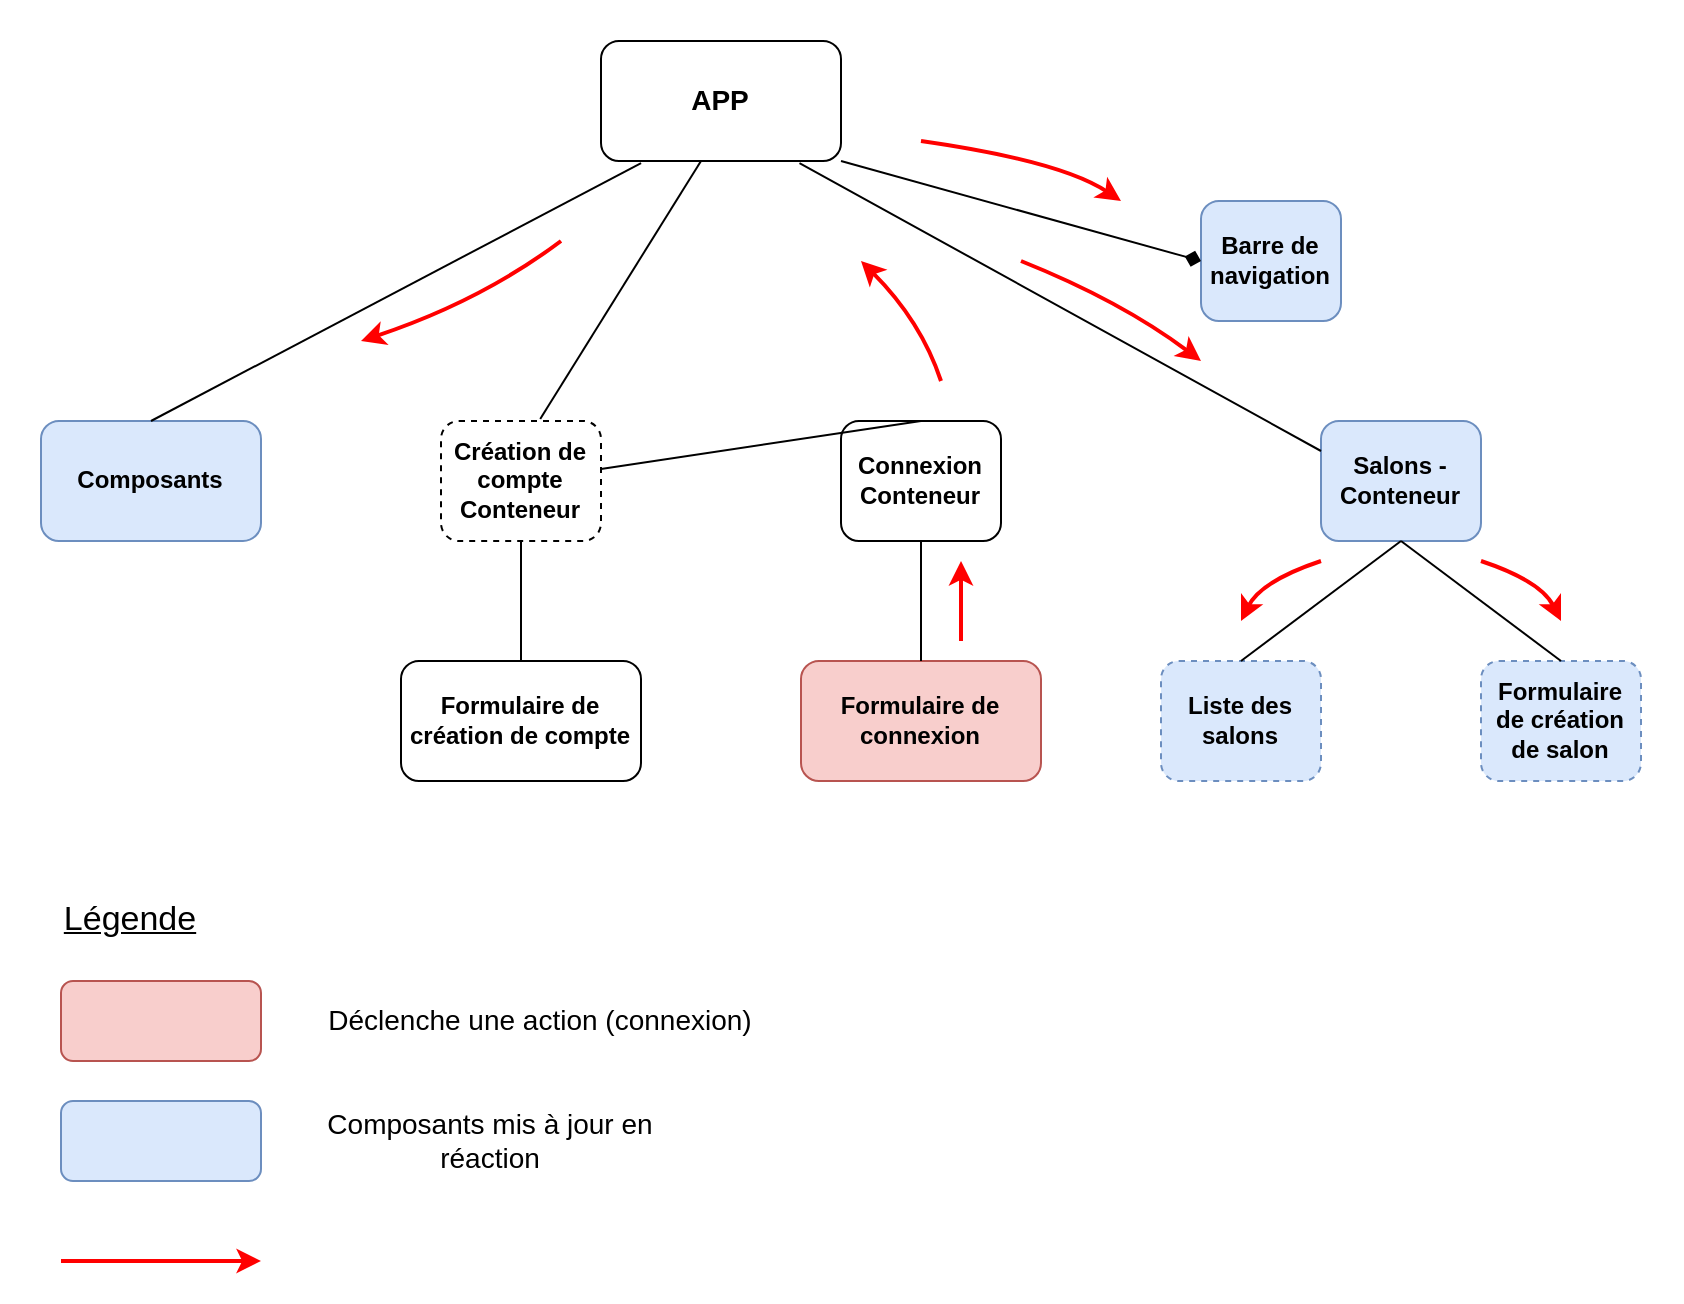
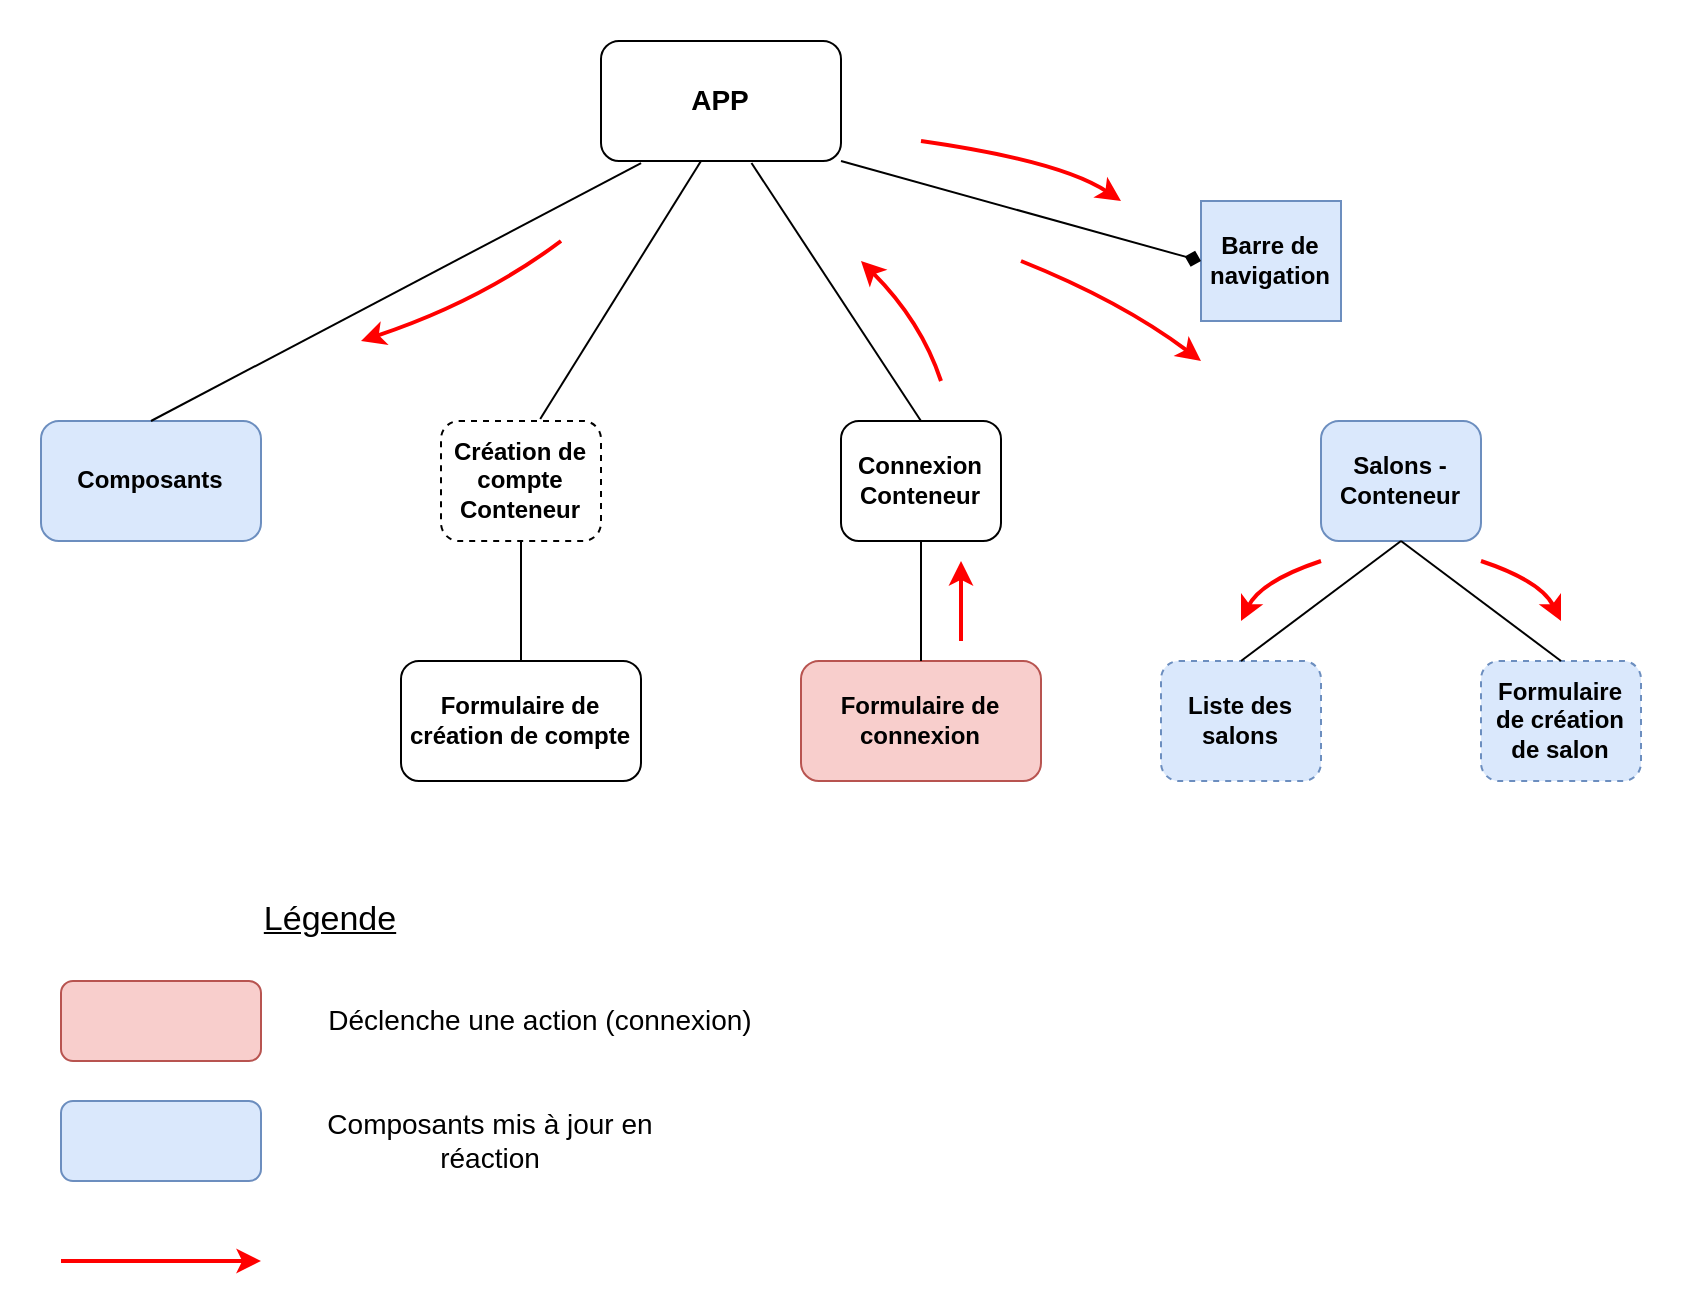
node "Barre de navigation": shape rounded rectangle -> rectangle
edge "APP" -- "Salons - Conteneur": removed
edge "Création de compte Conteneur" -- "Connexion Conteneur": now "APP" -- "Connexion Conteneur"
node "Légende": moved (131, 921) -> (331, 921)
